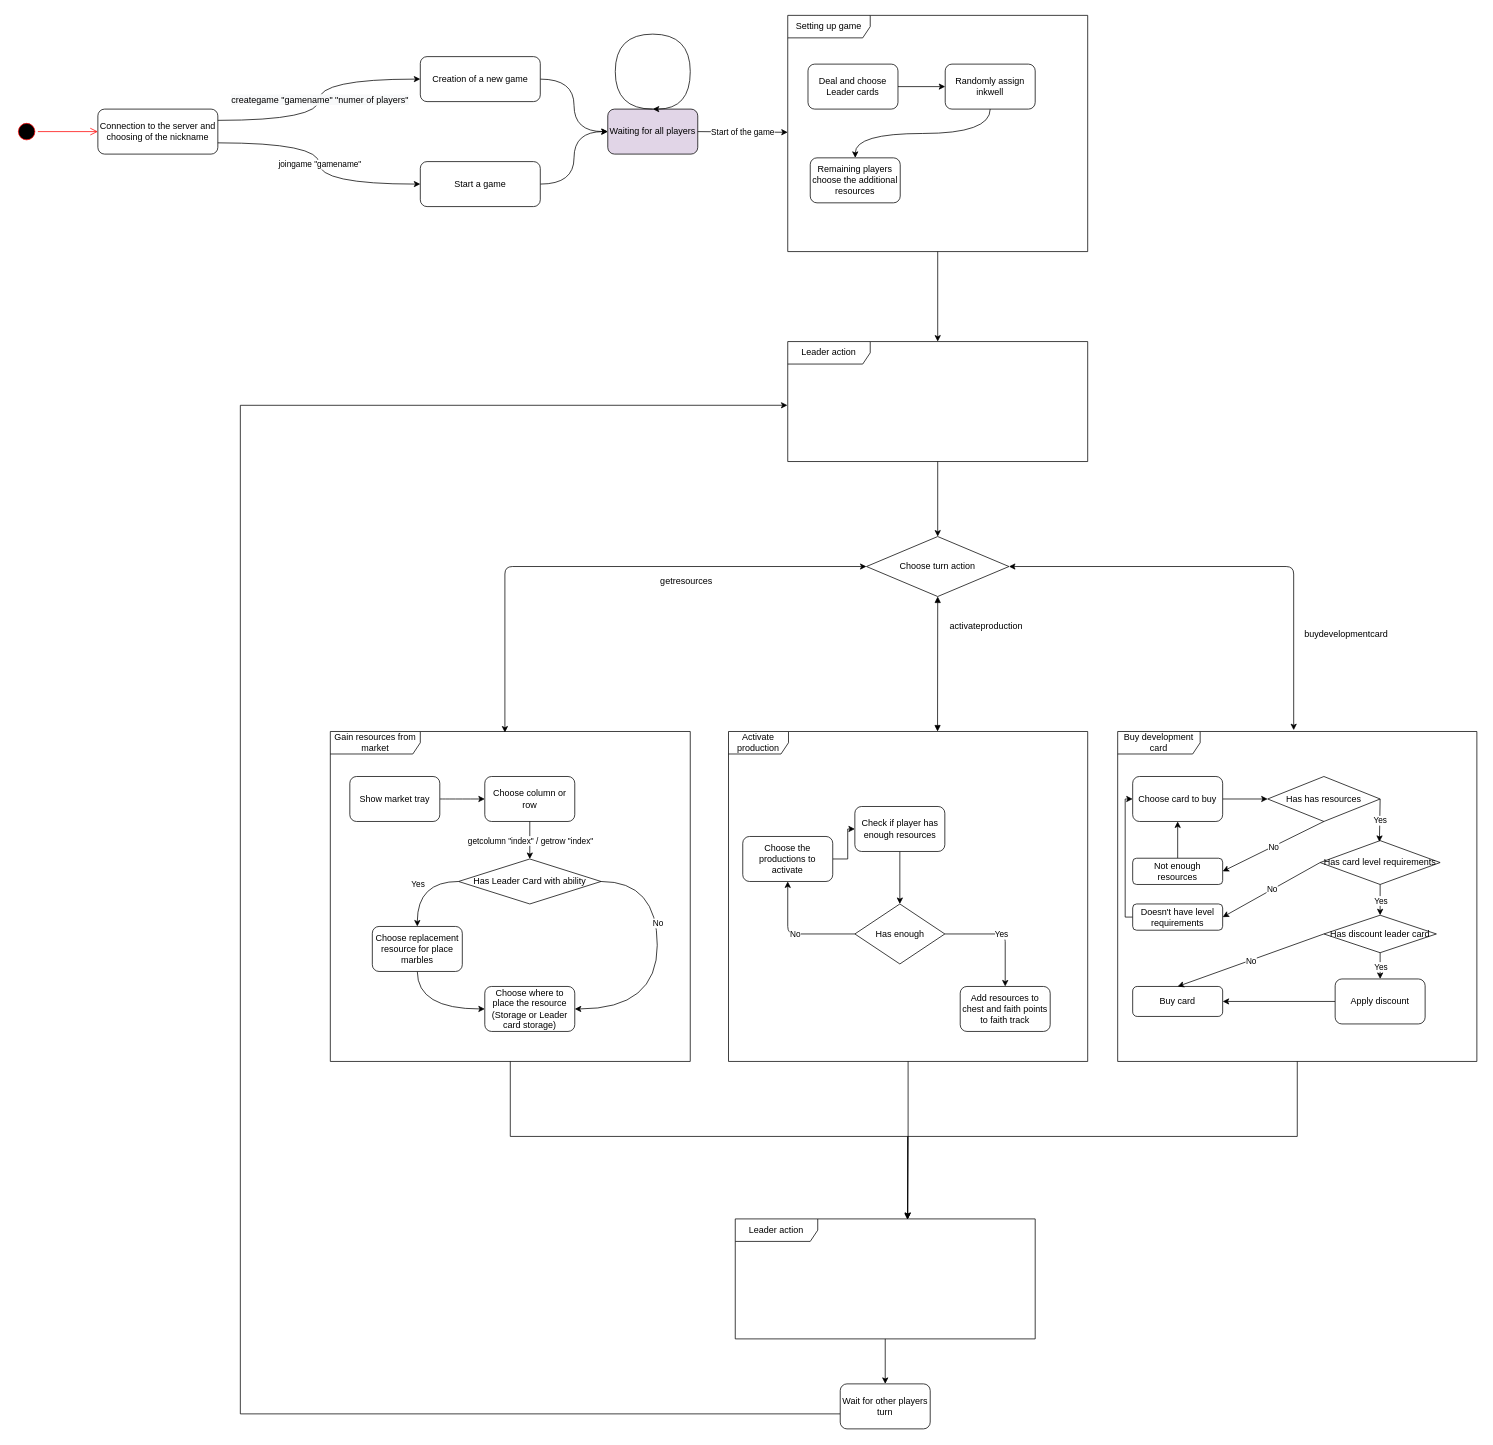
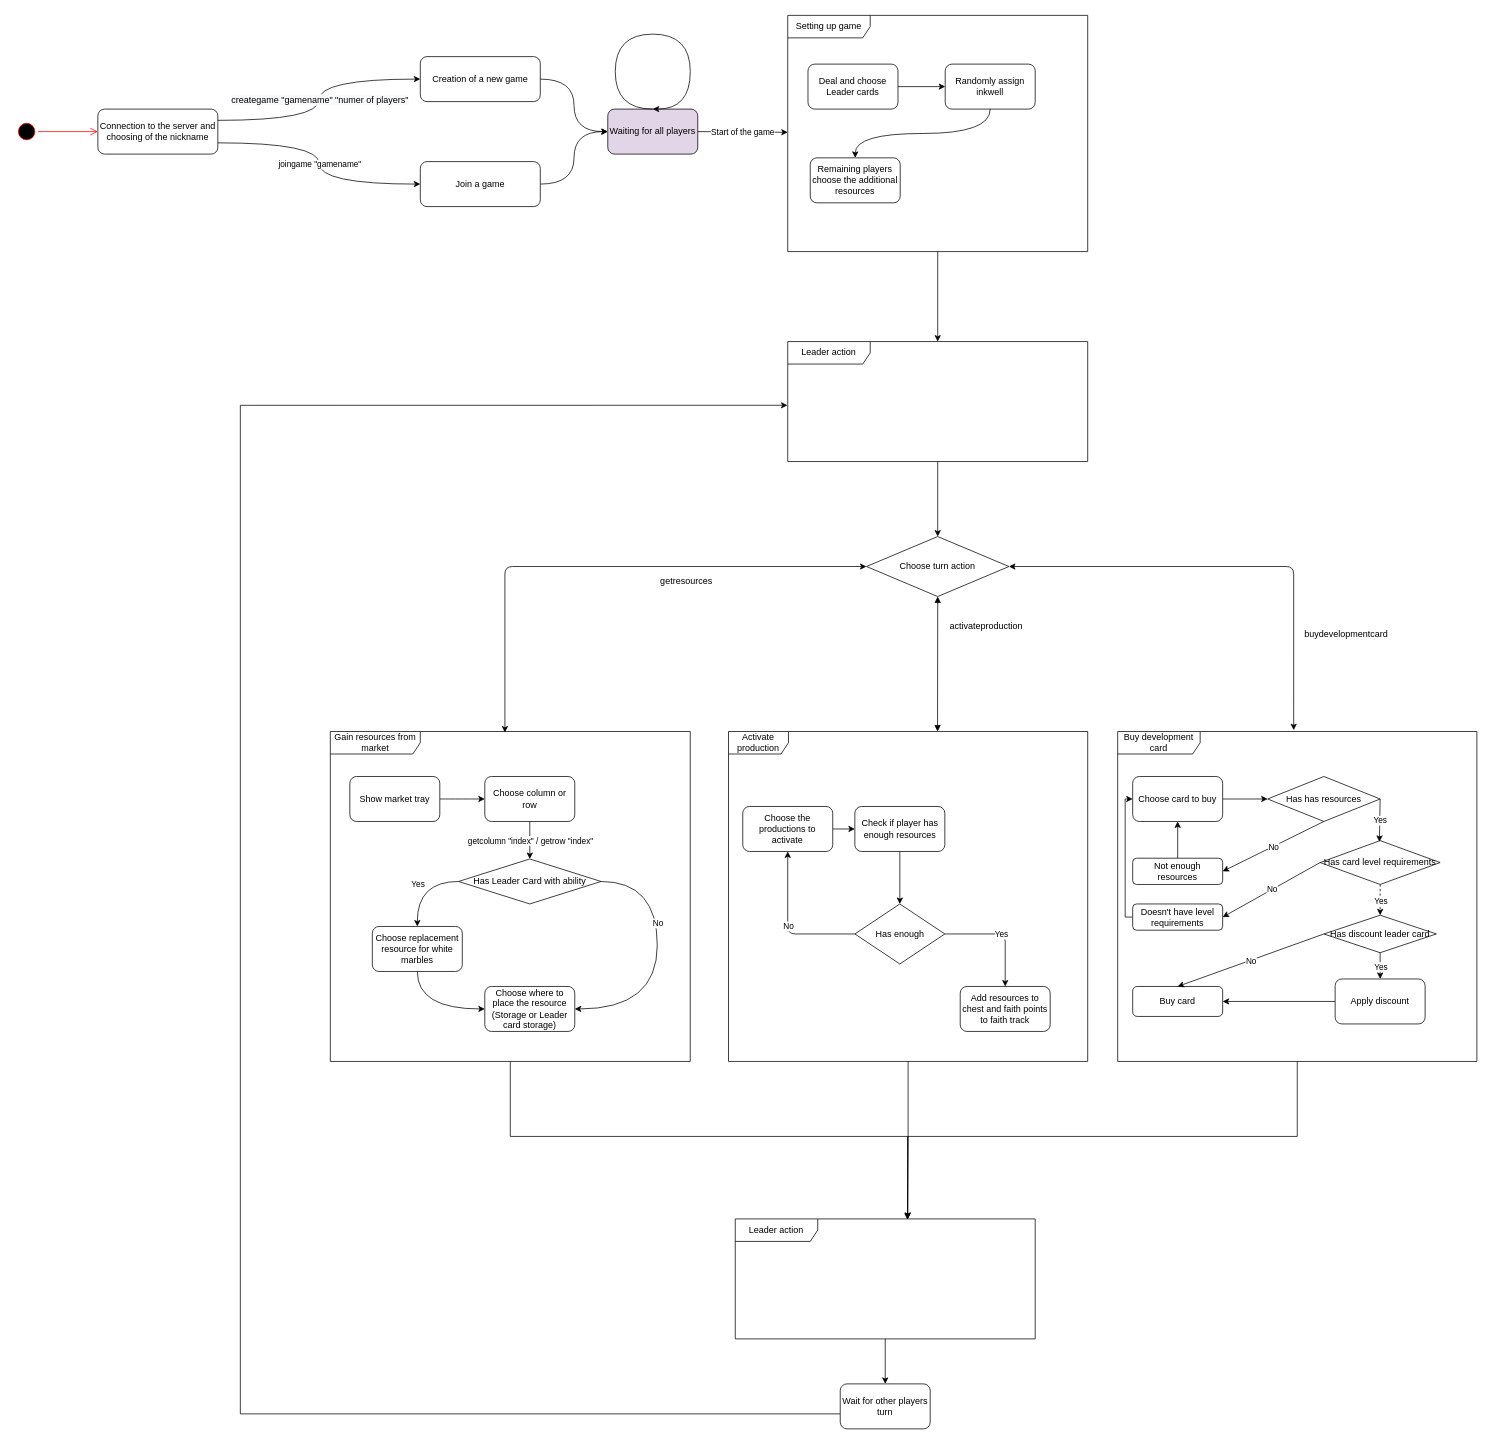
node "Start a game": label "Start a game" -> "Join a game"
node "Choose the productions to activate": moved (788, 859) -> (788, 829)
edge "Has card level requirements" -> "Has discount leader card": style solid -> dashed
node "Choose replacement resource for place marbles": label "Choose replacement resource for place marbles" -> "Choose replacement resource for white marbles"
